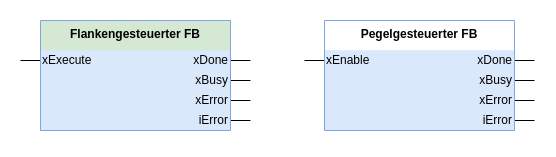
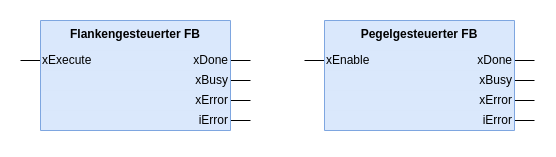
node "Flankengesteuerter FB": fillcolor #d5e8d4 -> #dae8fc
node "Pegelgesteuerter FB": fillcolor #ffffff -> #dae8fc
